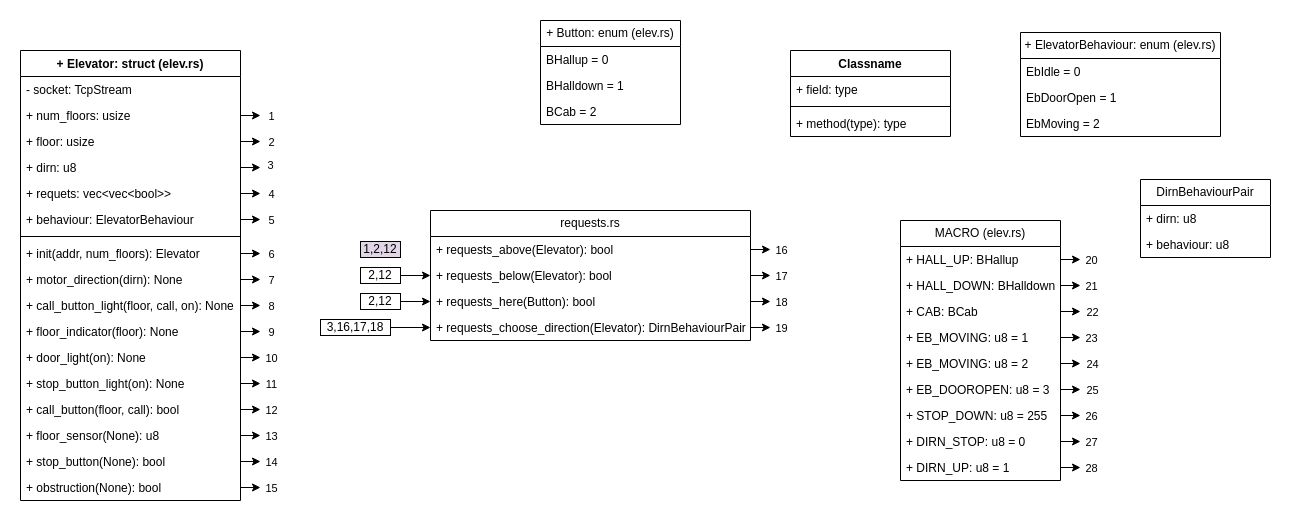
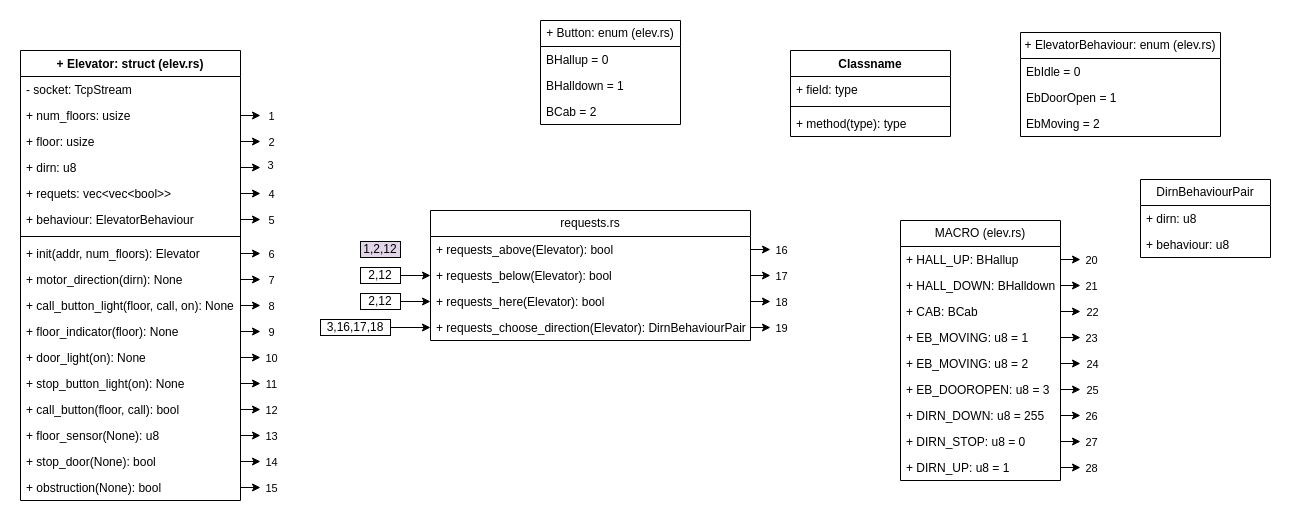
node "+ requests_here(Button): bool": label "+ requests_here(Button): bool" -> "+ requests_here(Elevator): bool"
node "+ STOP_DOWN: u8 = 255": label "+ STOP_DOWN: u8 = 255" -> "+ DIRN_DOWN: u8 = 255"
node "+ stop_button(None): bool": label "+ stop_button(None): bool" -> "+ stop_door(None): bool"
